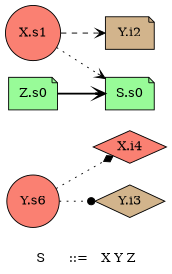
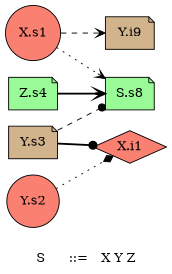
node "Y.i2": label "Y.i2" -> "Y.i9"
node "Z.s0": label "Z.s0" -> "Z.s4"
node "S.s0": label "S.s0" -> "S.s8"
node "Y.s3": added
node "X.i4": label "X.i4" -> "X.i1"
node "Y.s6": label "Y.s6" -> "Y.s2"
node "Y.i3": removed
